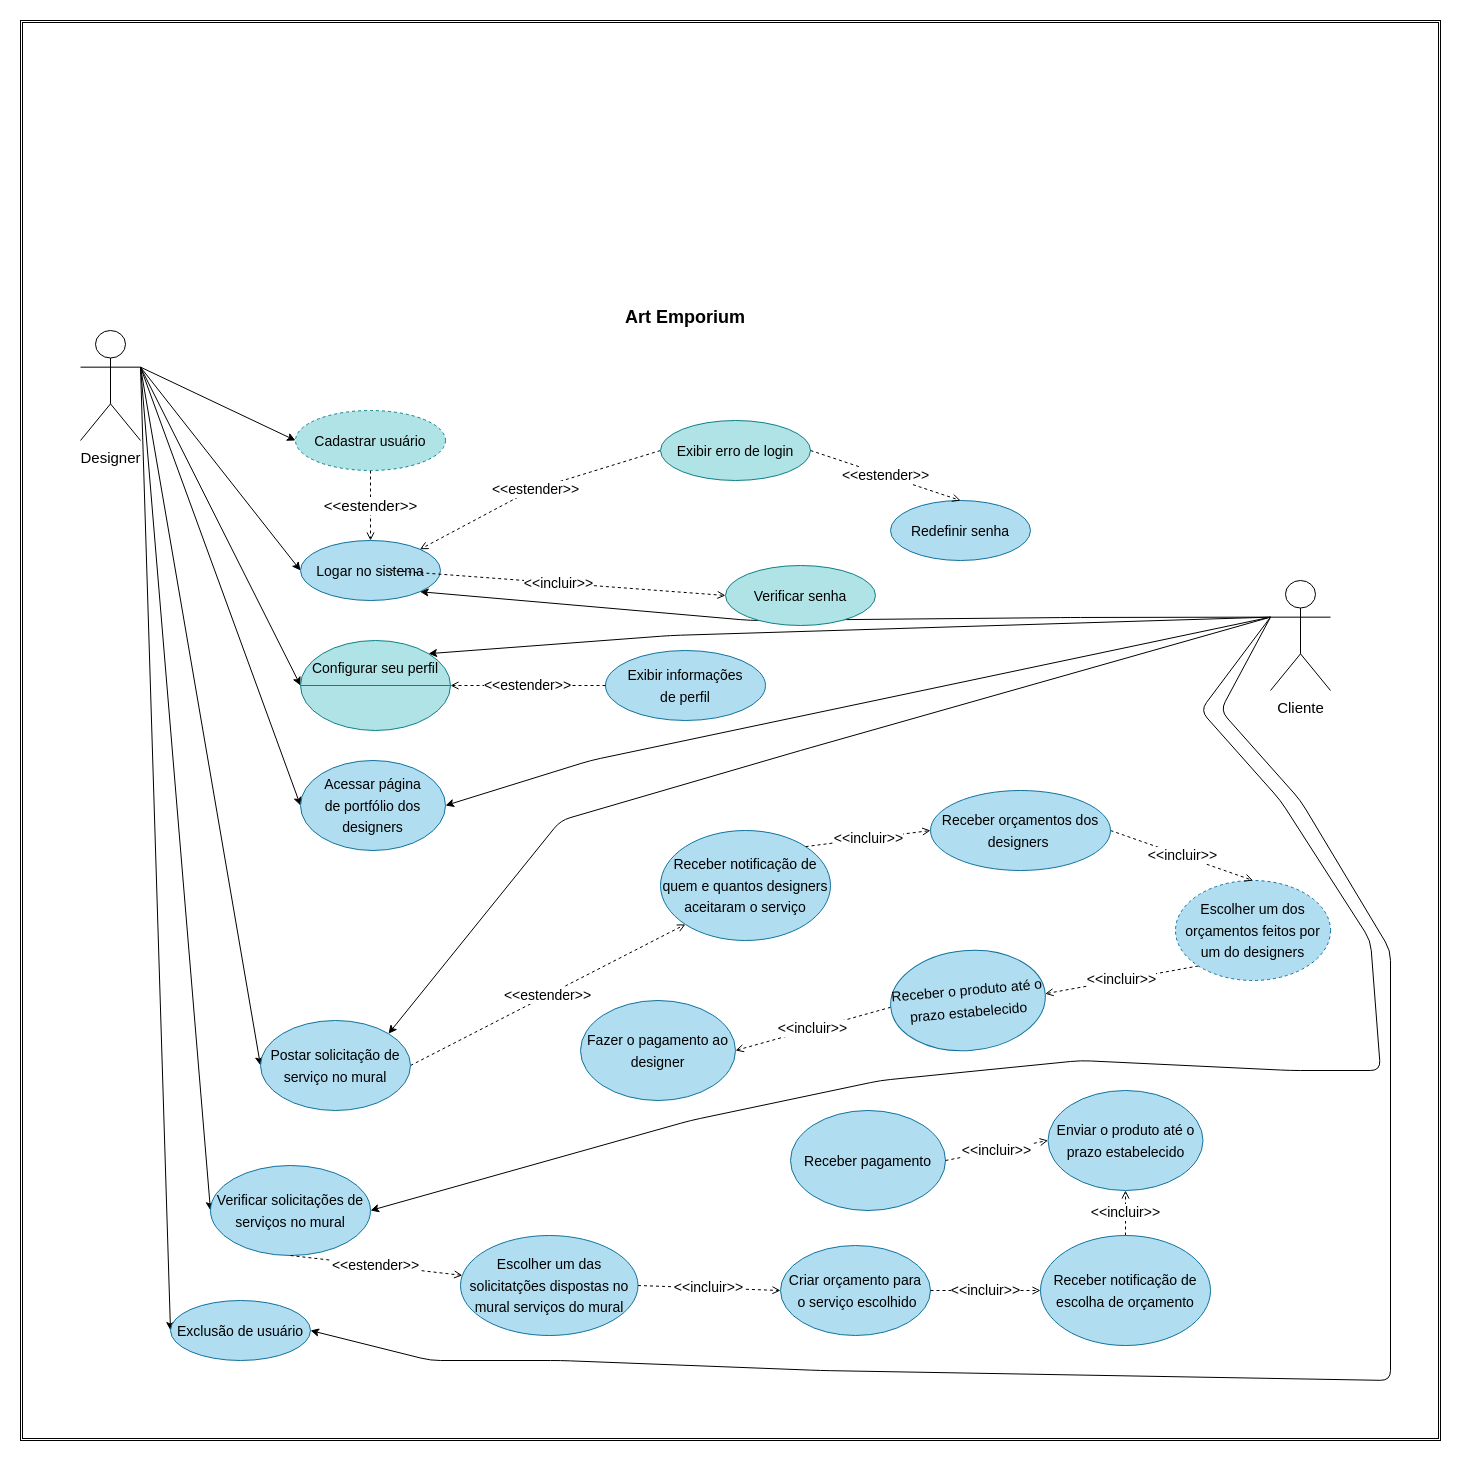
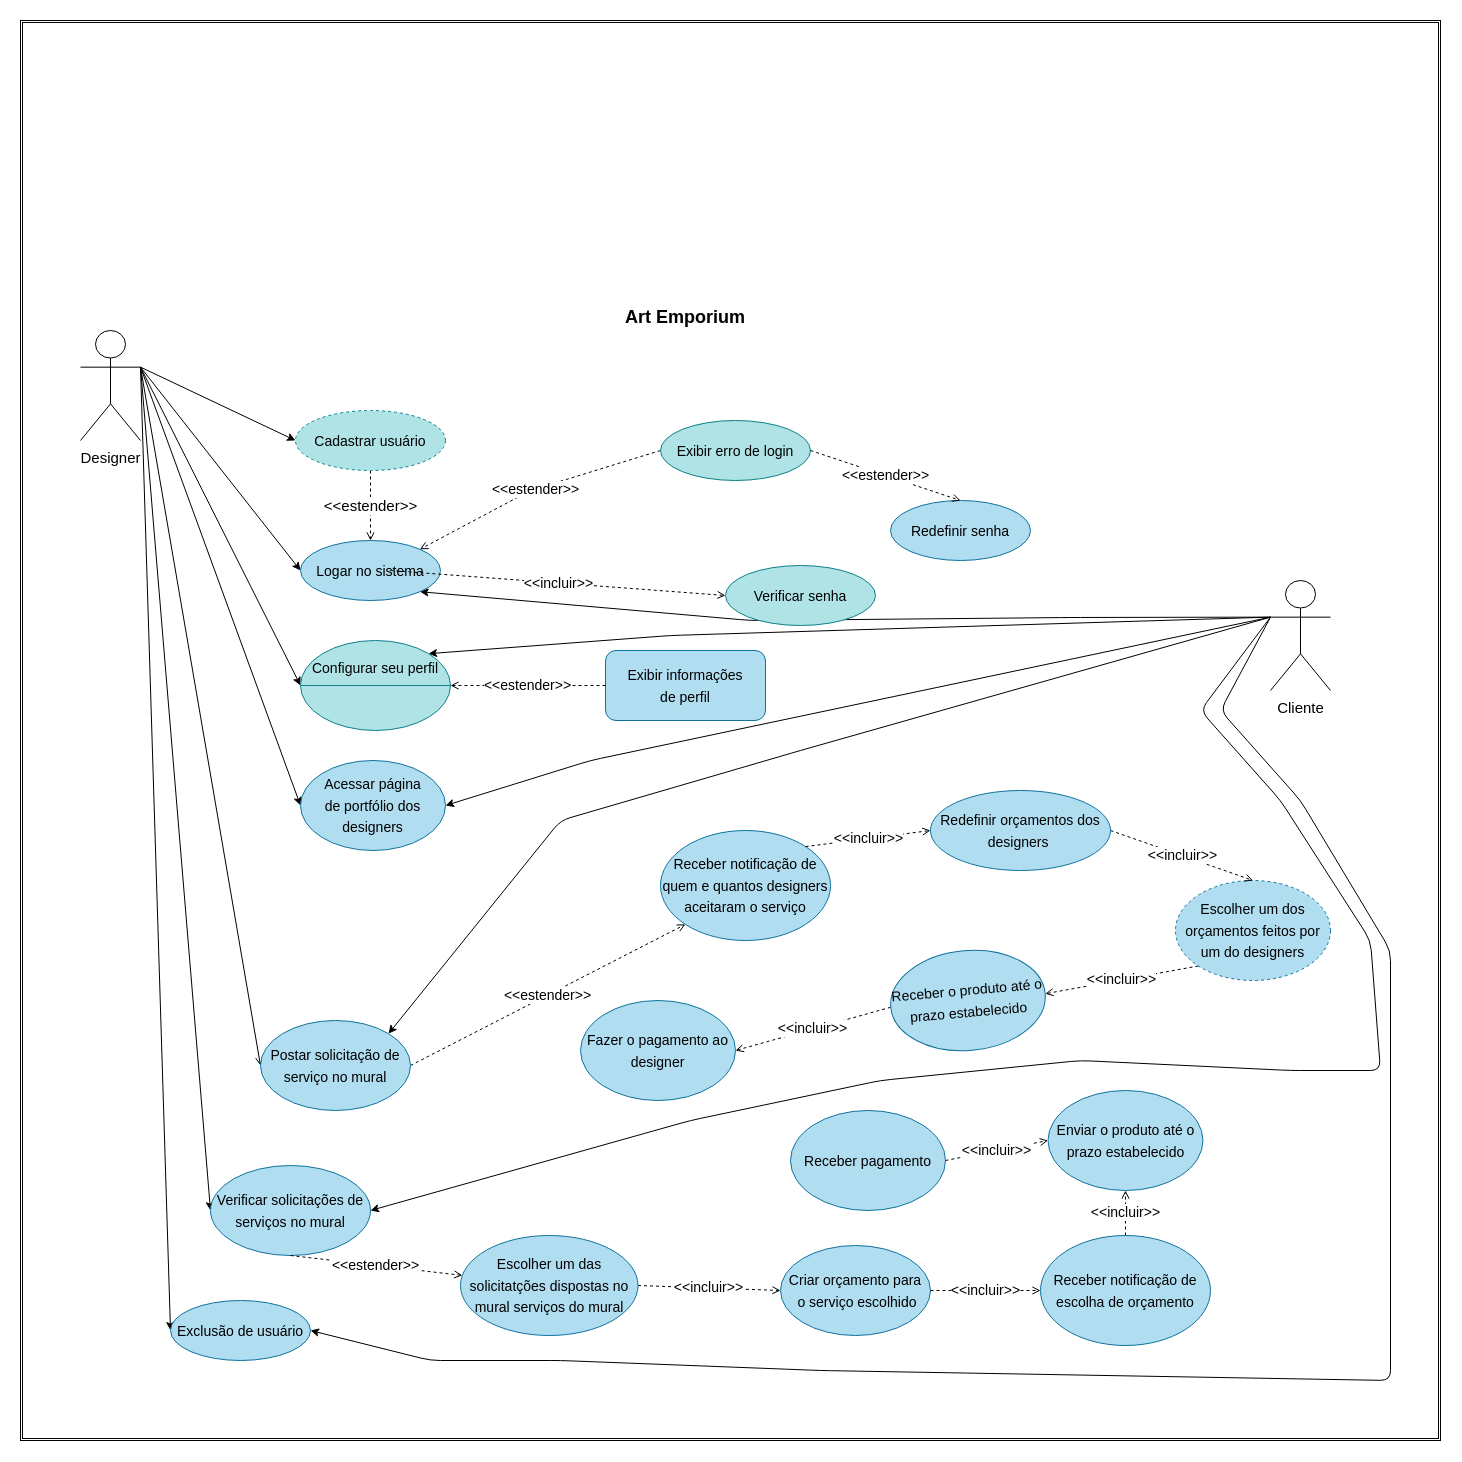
node "Exibir informações de perfil": shape ellipse -> rounded rectangle
node "Receber orçamentos dos designers": label "Receber orçamentos dos designers" -> "Redefinir orçamentos dos designers"
edge "Designer" -> "Postar solicitação de serviço no mural": arrowhead classic -> open
